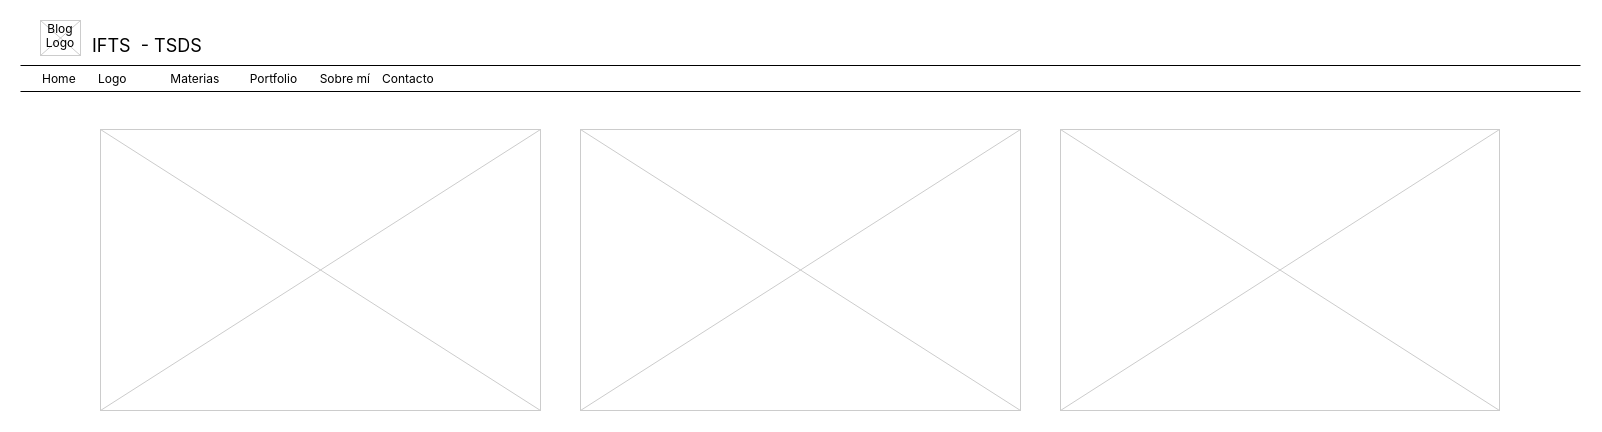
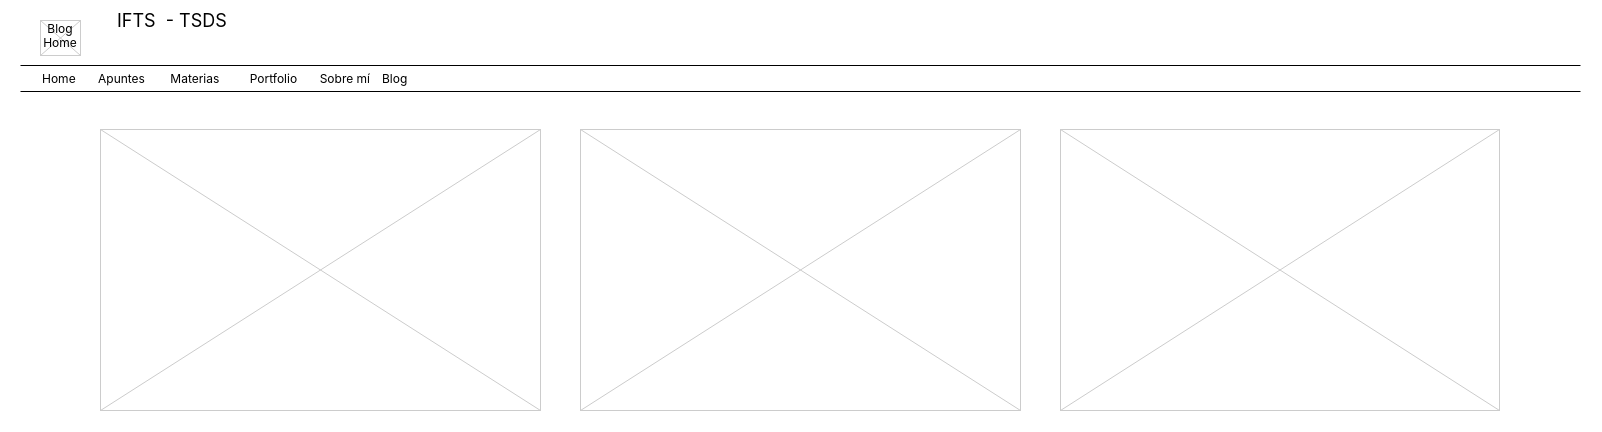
node "Blog Logo": label "Blog Logo" -> "Blog Home"
node "IFTS - TSDS": moved (206, 44) -> (231, 19)
node "Logo": label "Logo" -> "Apuntes"
node "Contacto": label "Contacto" -> "Blog"
